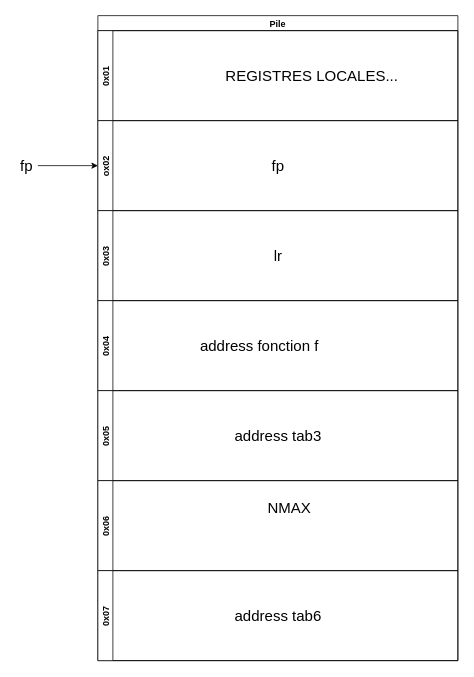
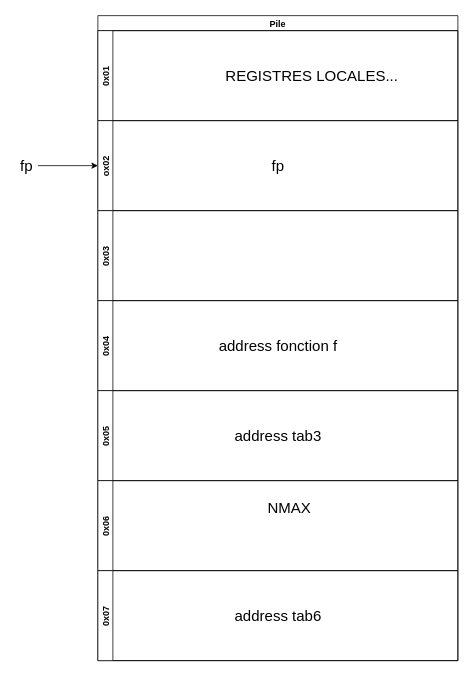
node "lr": removed
node "address fonction f": moved (259, 345) -> (278, 345)
